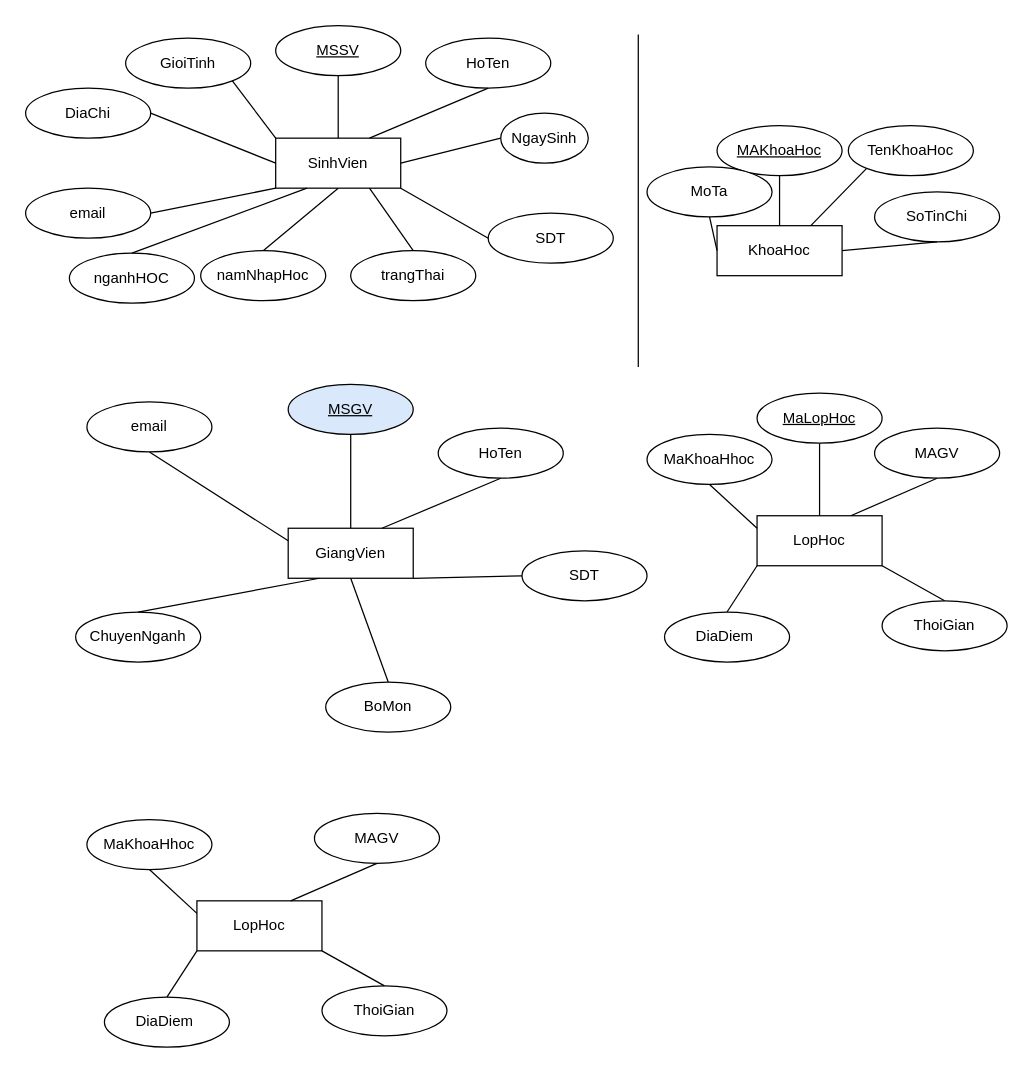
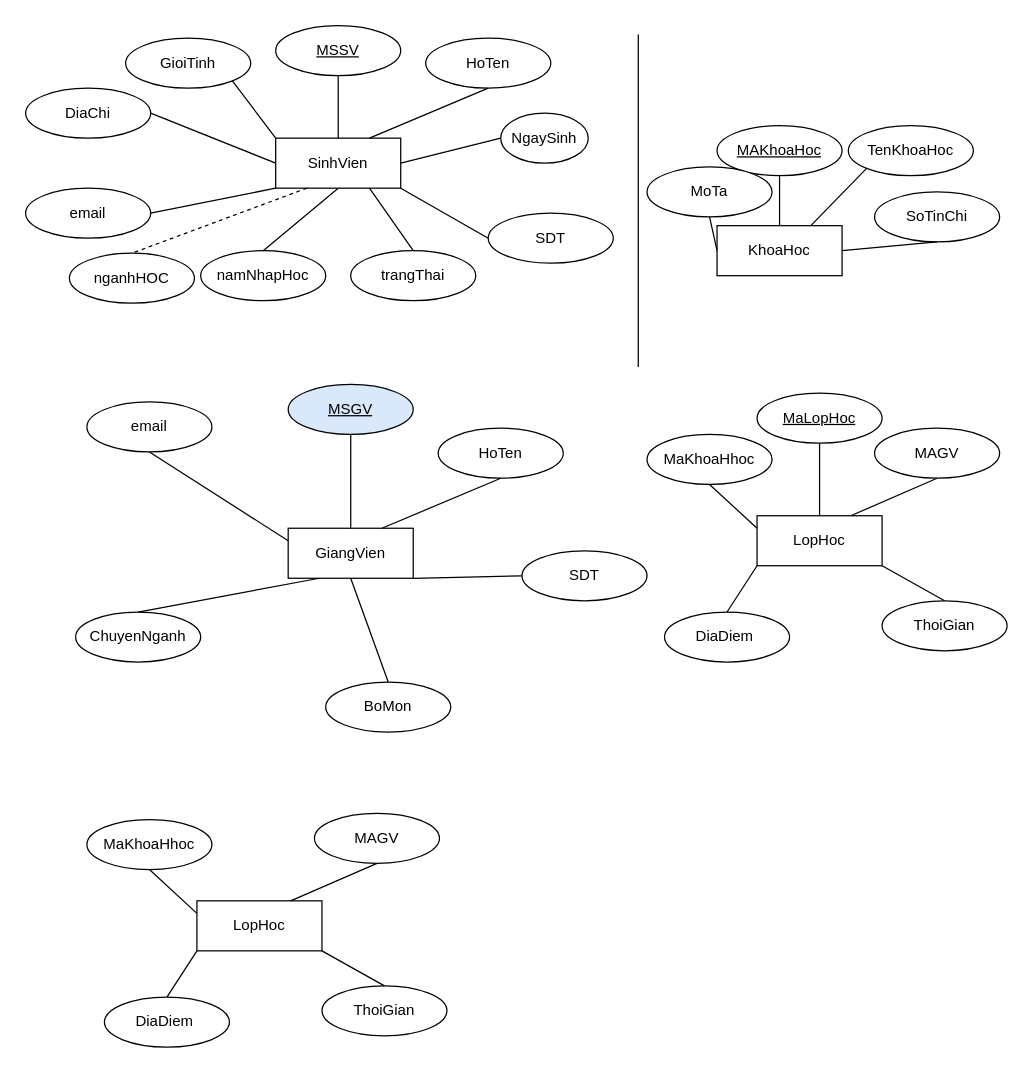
edge "SinhVien" -- "nganhHOC": style solid -> dashed
